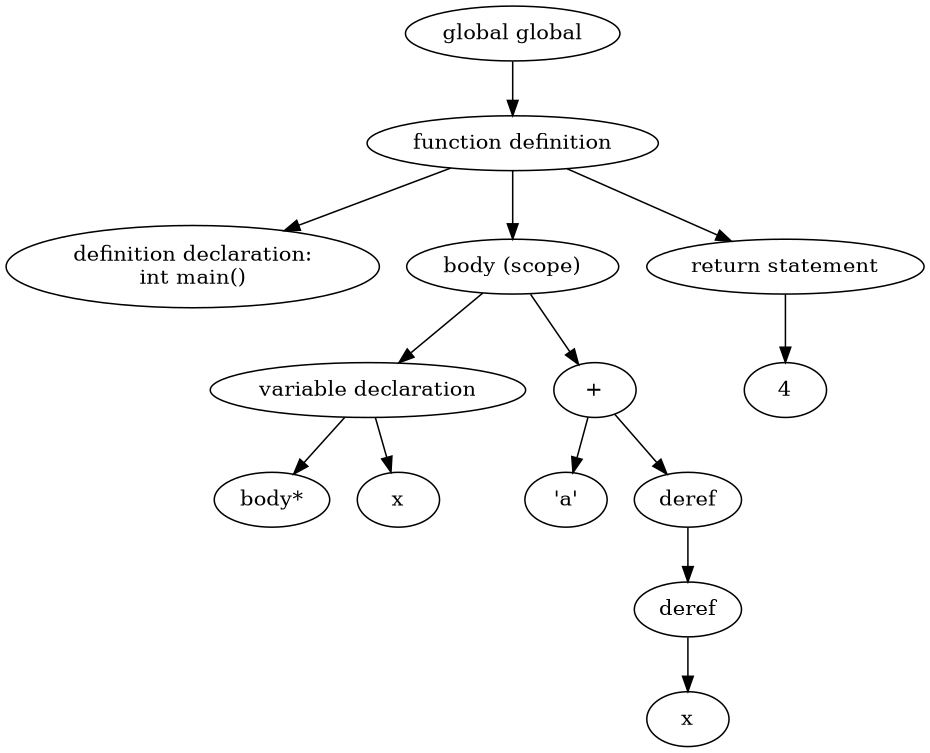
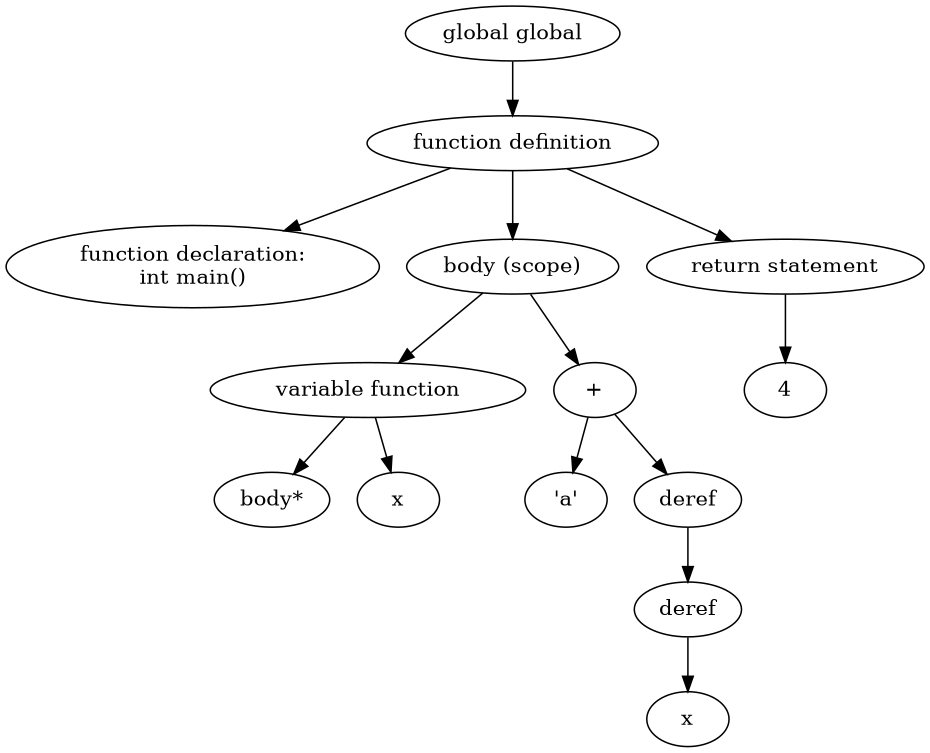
node "definition declaration: int main()": label "definition declaration: int main()" -> "function declaration: int main()"
node "variable declaration": label "variable declaration" -> "variable function"
